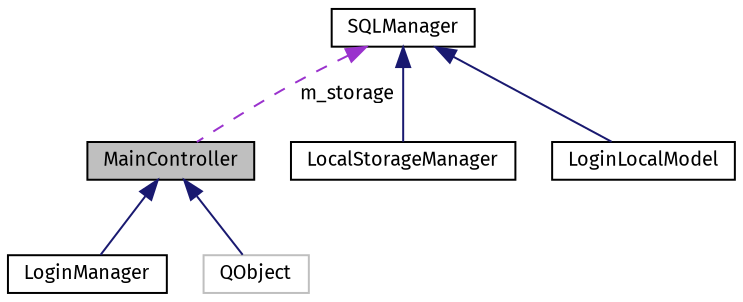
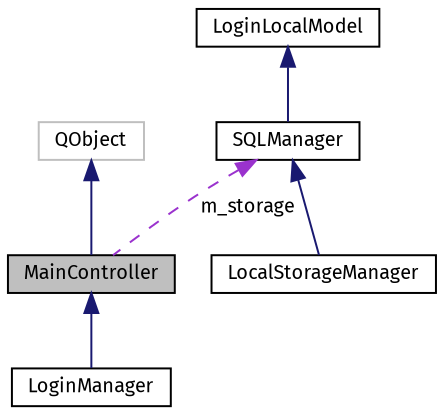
edge "LoginLocalModel" -> "SQLManager": reversed
edge "QObject" -> "MainController": reversed
